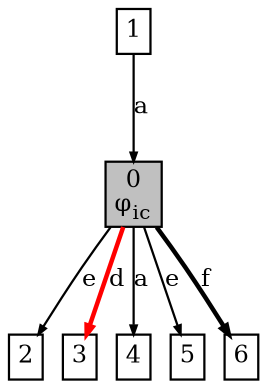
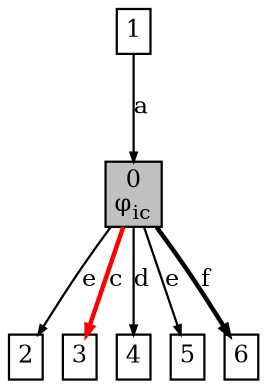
edge "0" -> "3": label "d" -> "c"
edge "0" -> "4": label "a" -> "d"
